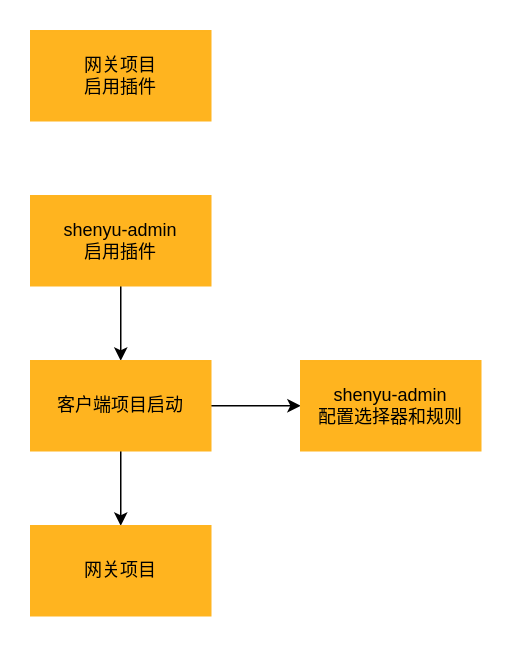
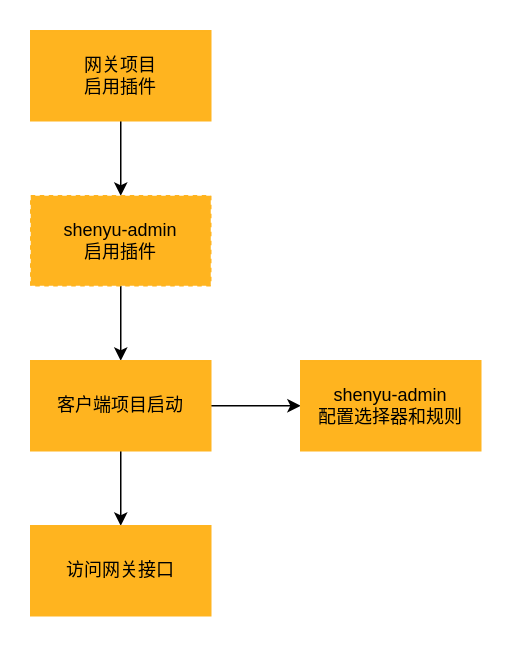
edge "网关项目 启用插件" -> "shenyu-admin 启用插件": added
node "shenyu-admin 启用插件": style solid -> dashed
node "网关项目": label "网关项目" -> "访问网关接口"
